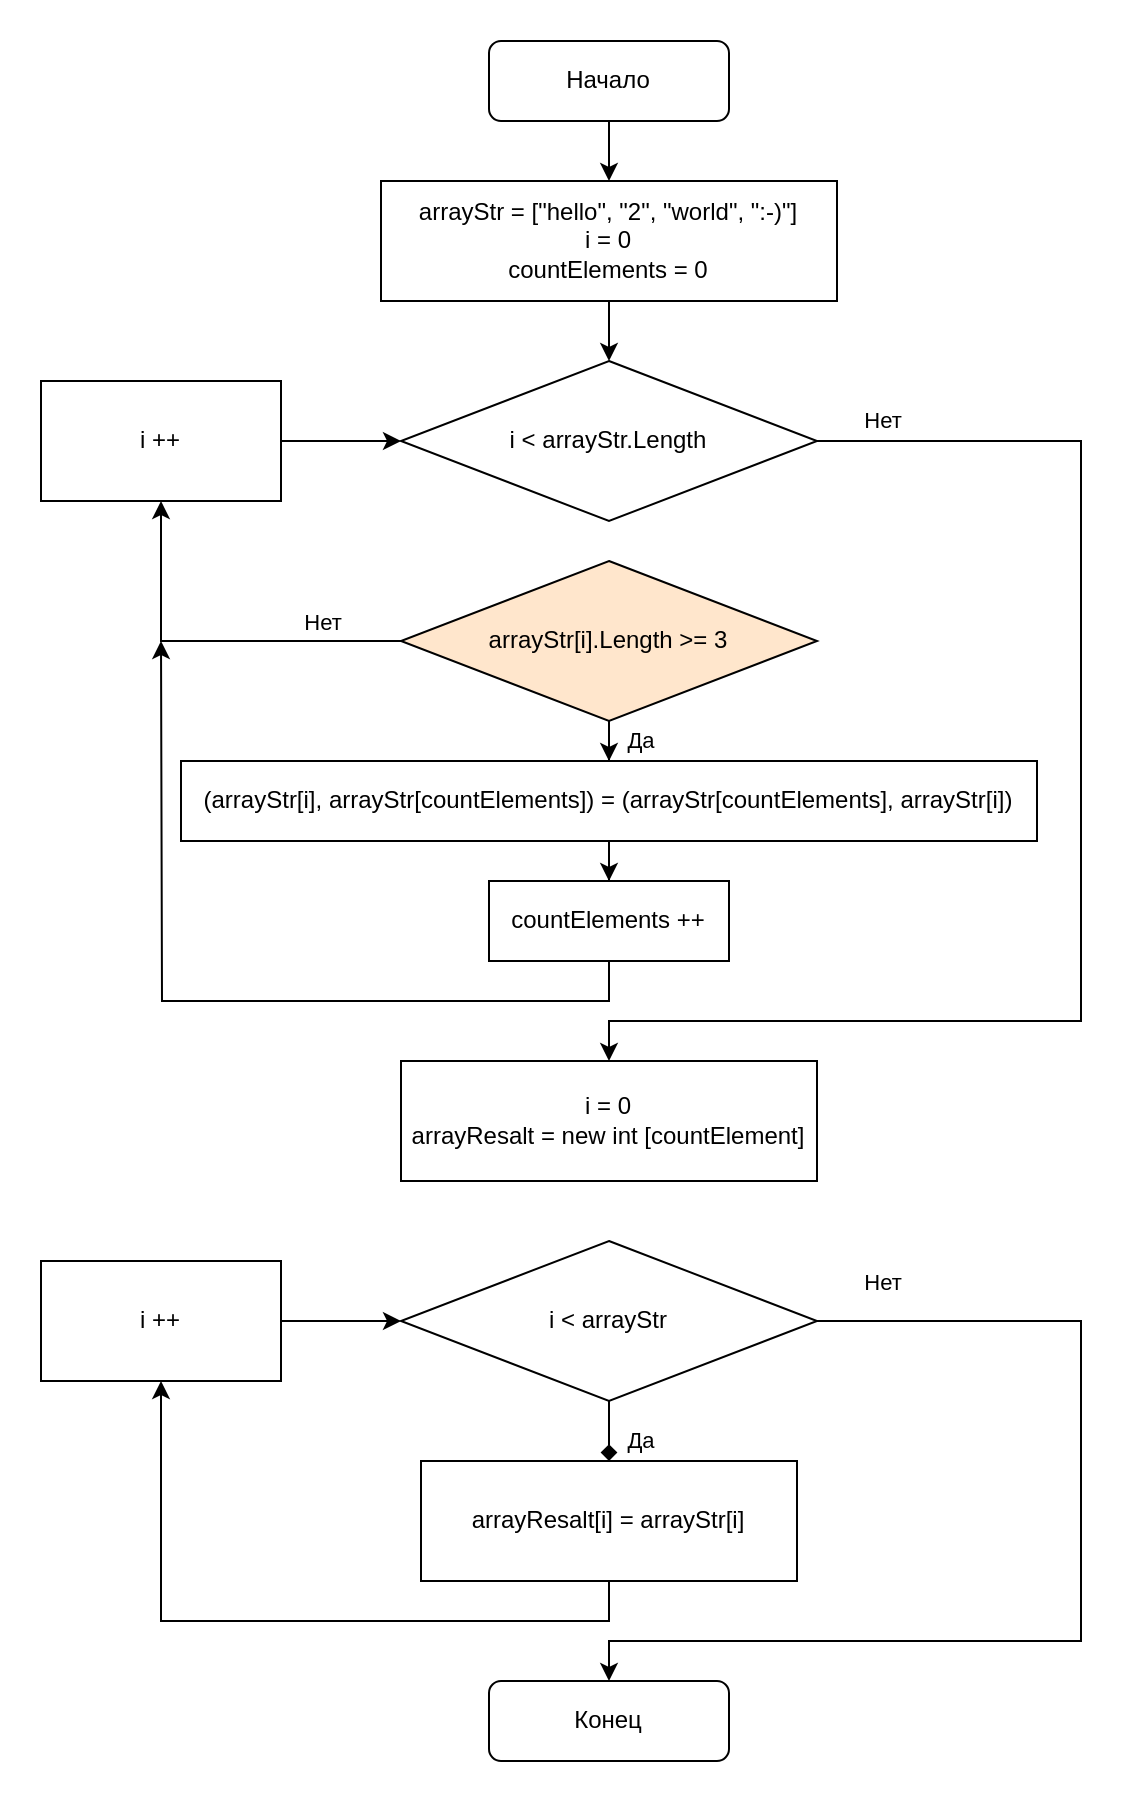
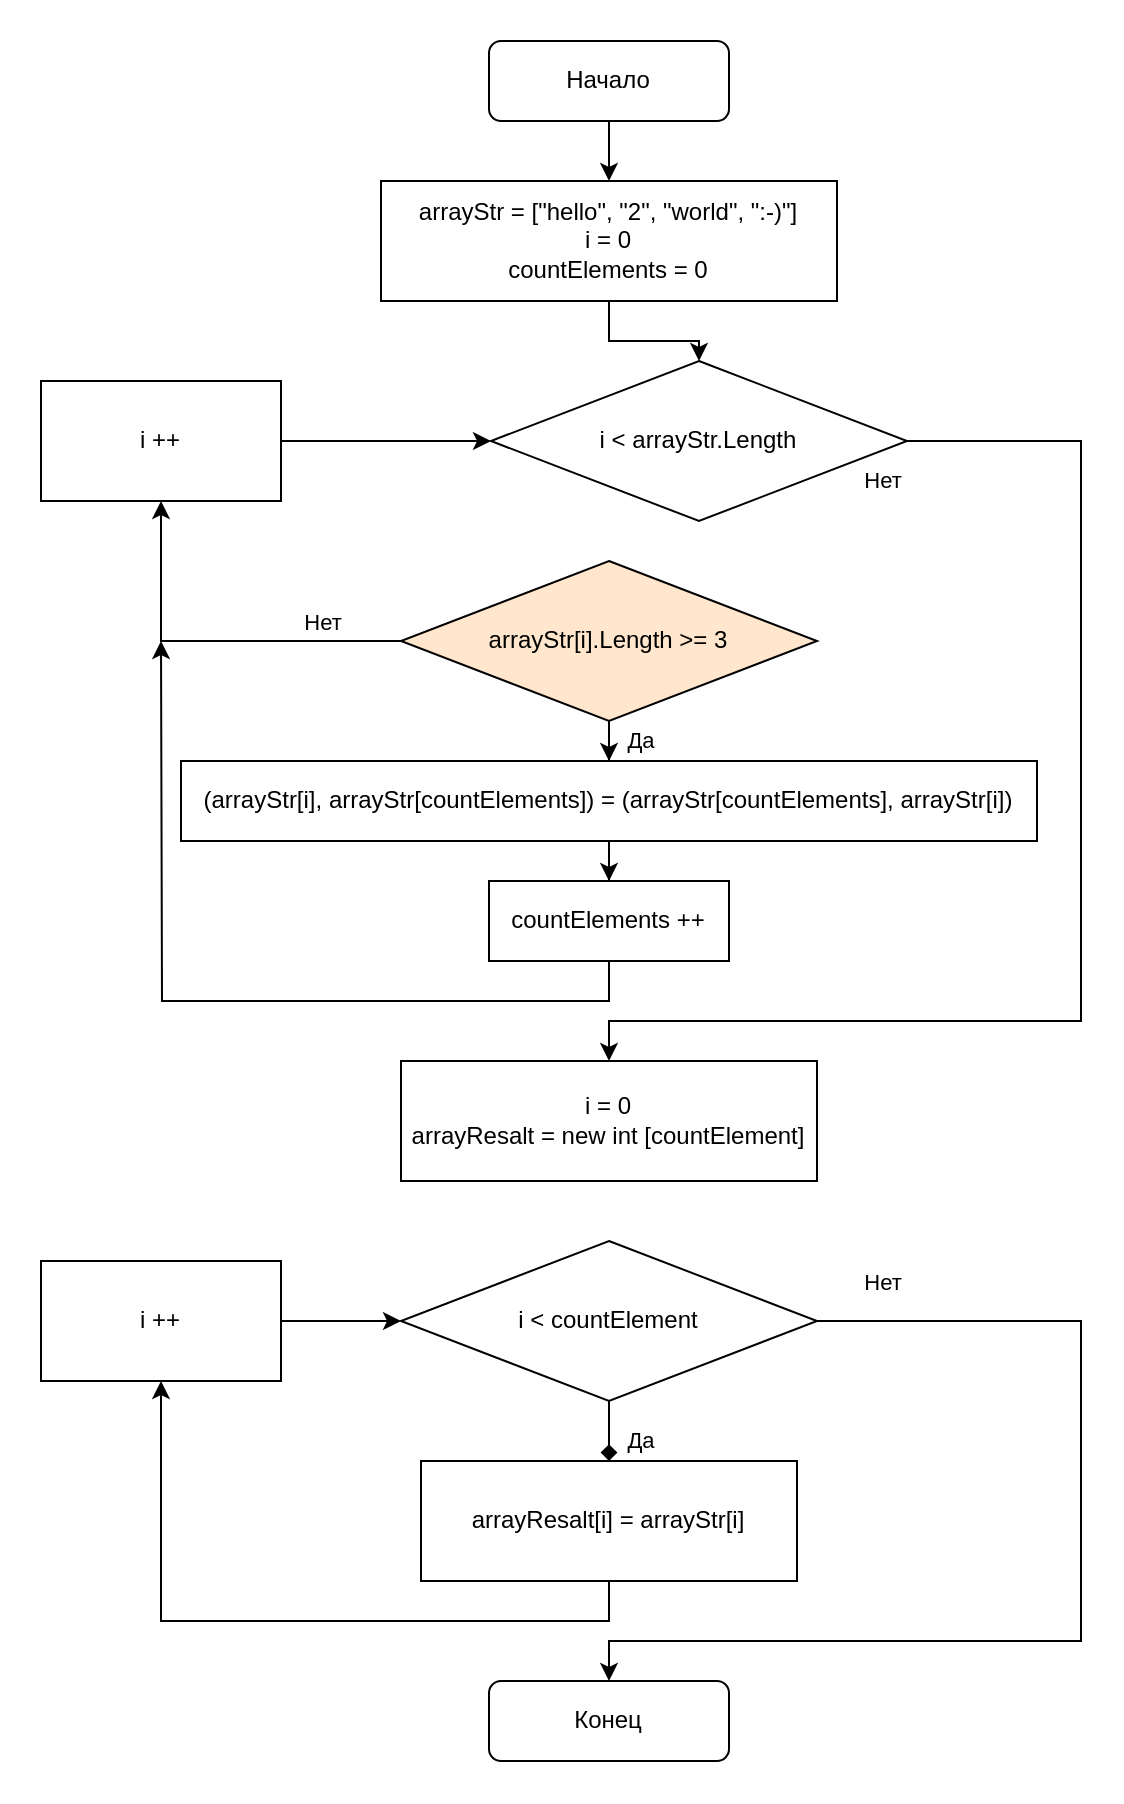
node "i < arrayStr.Length": moved (609, 441) -> (699, 441)
node "i < arrayStr": label "i < arrayStr" -> "i < countElement"
